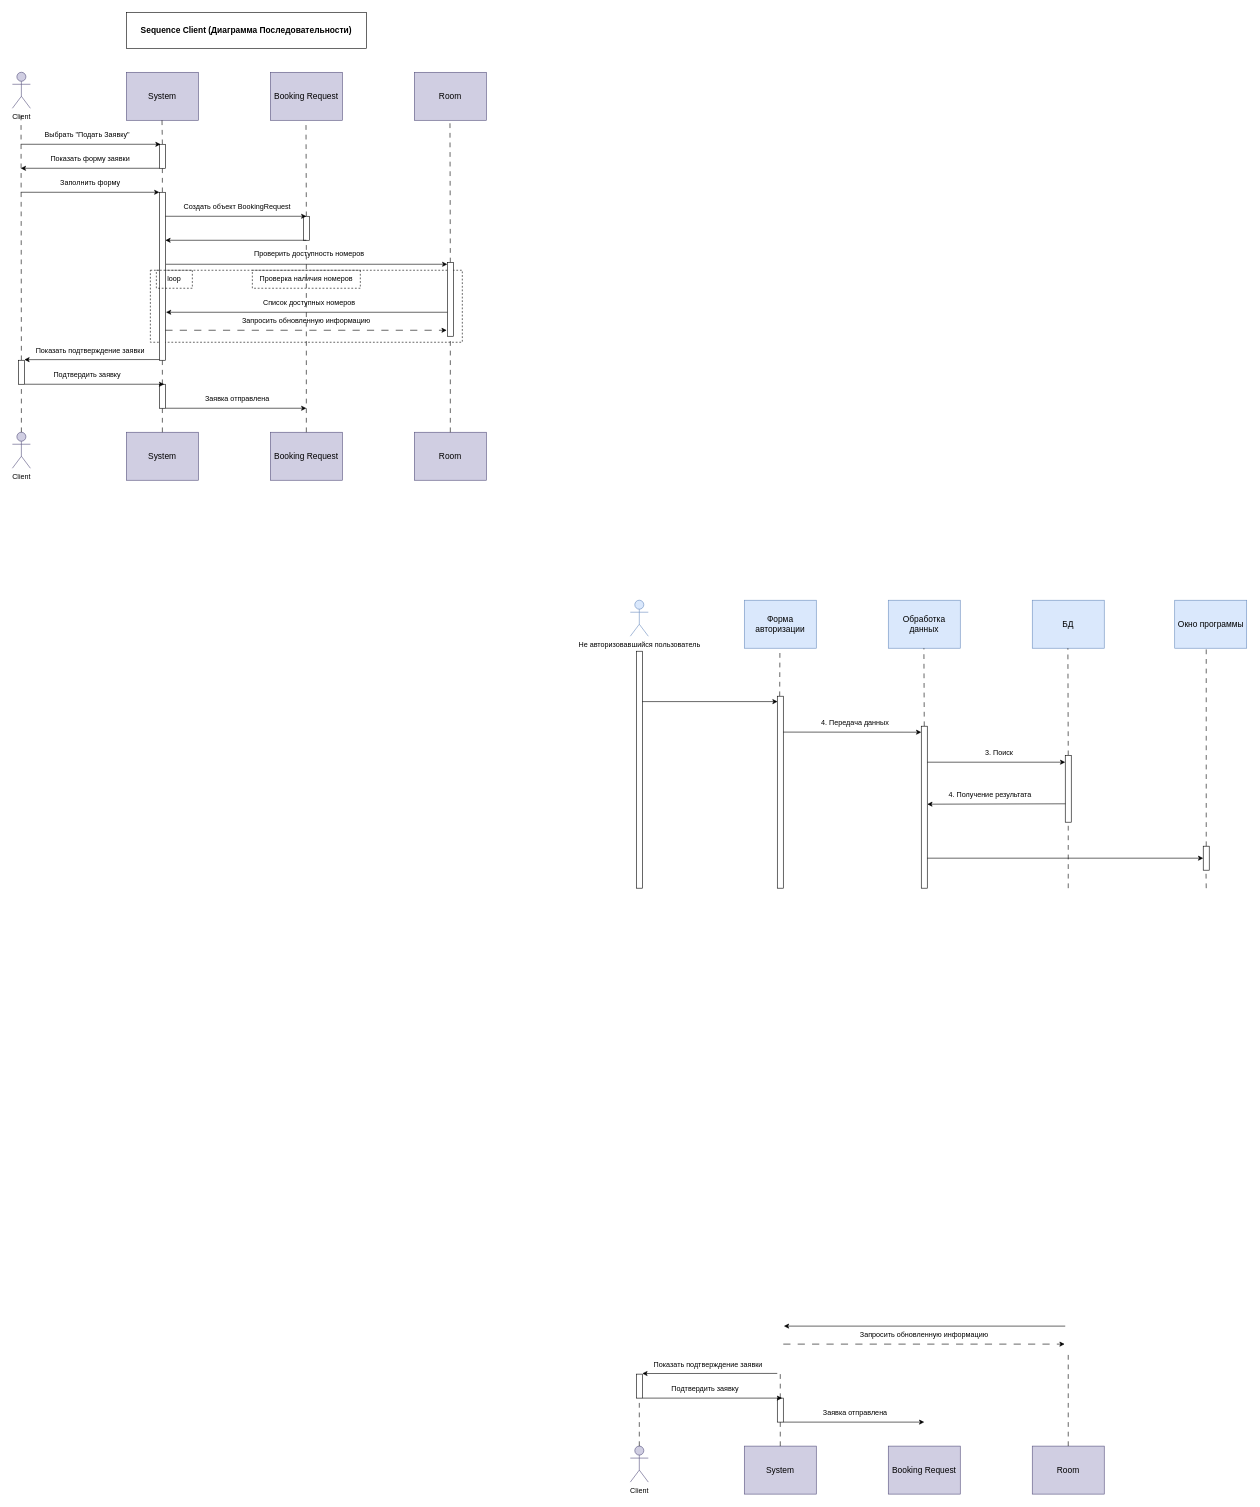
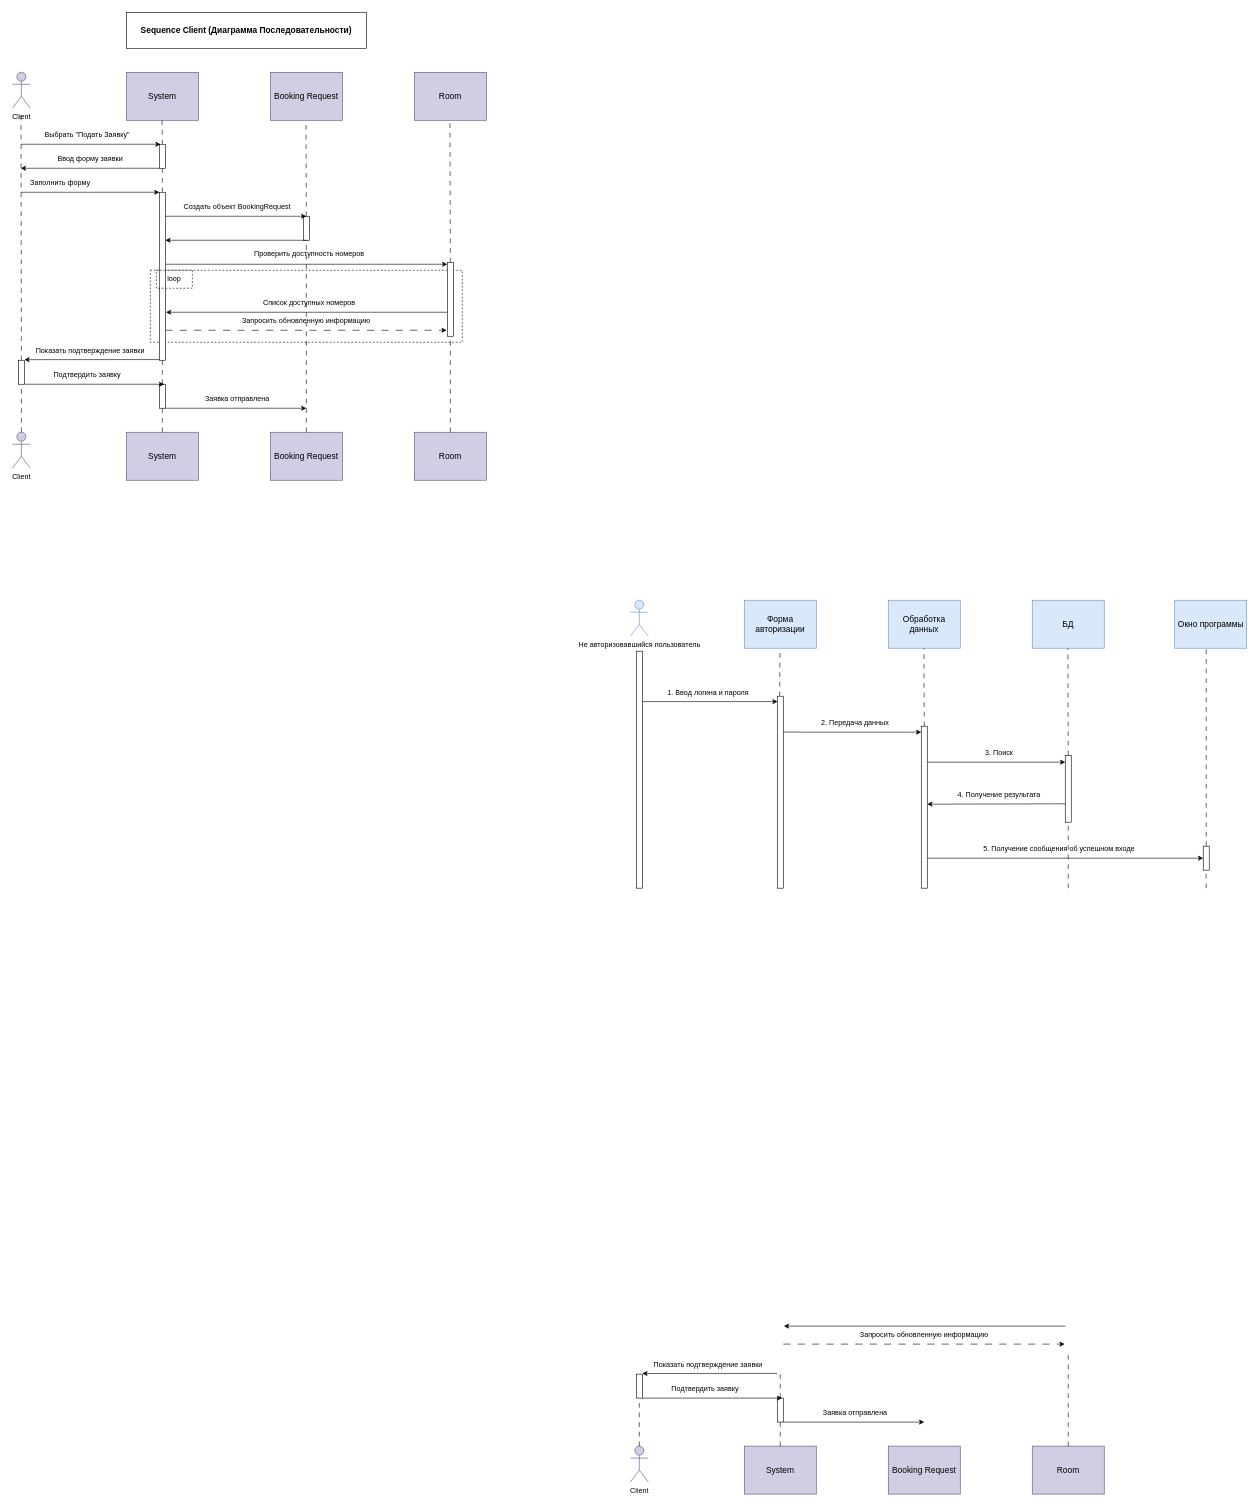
node "Показать форму заявки": label "Показать форму заявки" -> "Ввод форму заявки"
node "Заполнить форму": moved (90, 183) -> (60, 183)
node "Проверка наличия номеров": removed
node "1. Ввод логина и пароля": added
node "4. Передача данных": label "4. Передача данных" -> "2. Передача данных"
node "4. Получение результата": moved (990, 795) -> (999, 795)
node "5. Получение сообщения об успешном входе": added
